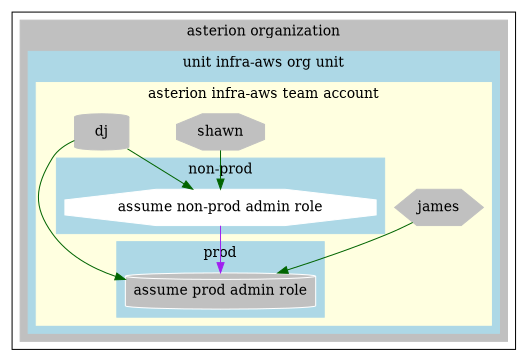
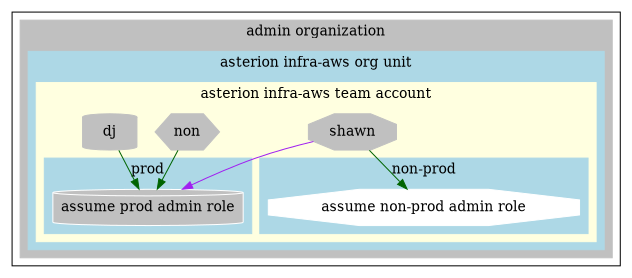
cluster "asterion organization": label "asterion organization" -> "admin organization"
cluster "unit infra-aws org unit": label "unit infra-aws org unit" -> "asterion infra-aws org unit"
edge "dj" -> "assume non-prod admin role": removed
node "james": label "james" -> "non"
edge "assume non-prod admin role" -> "assume prod admin role": now "shawn" -> "assume prod admin role"
